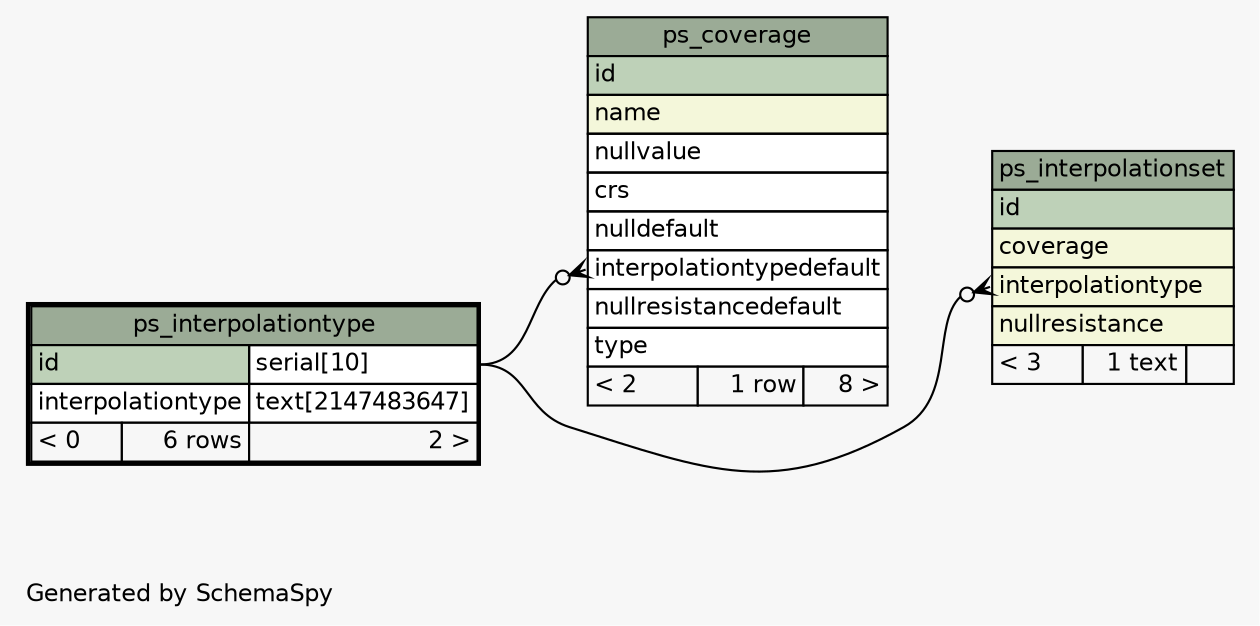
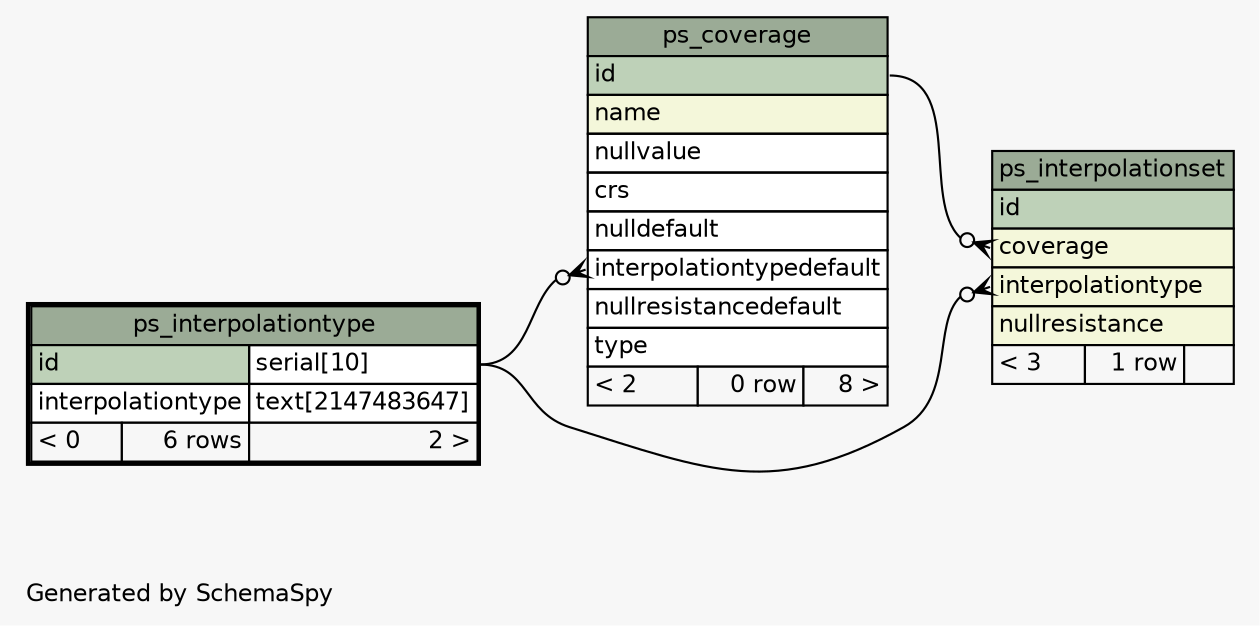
edge "ps_coverage" -> "ps_interpolationset": added
node "ps_interpolationset": text "1 text" -> "1 row"
node "ps_coverage": text "1 row" -> "0 row"
